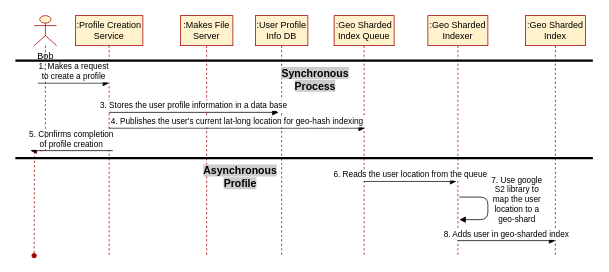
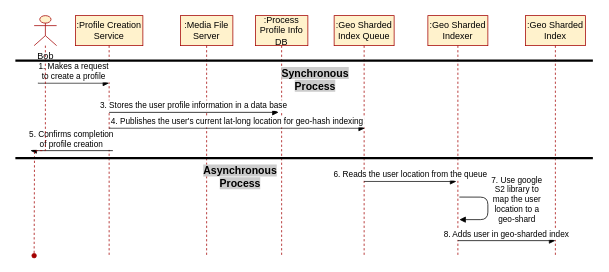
node ":Makes File Server": label ":Makes File Server" -> ":Media File Server"
node ":User Profile Info DB": label ":User Profile Info DB" -> ":Process Profile Info DB"
node "Asynchronous Profile": label "Asynchronous Profile" -> "Asynchronous Process"
